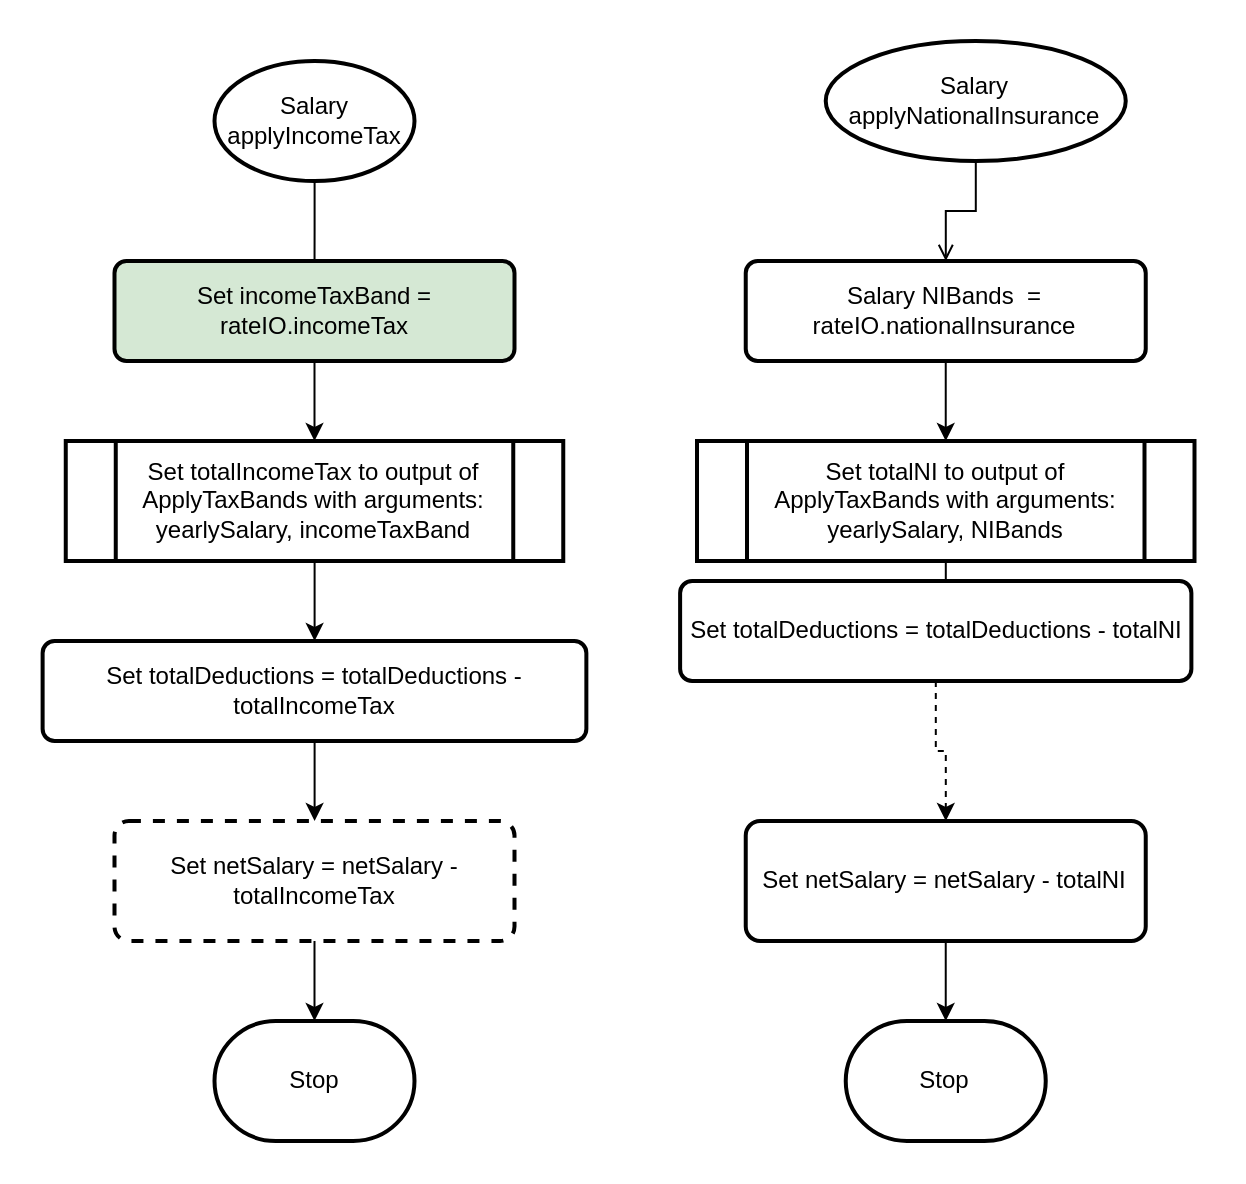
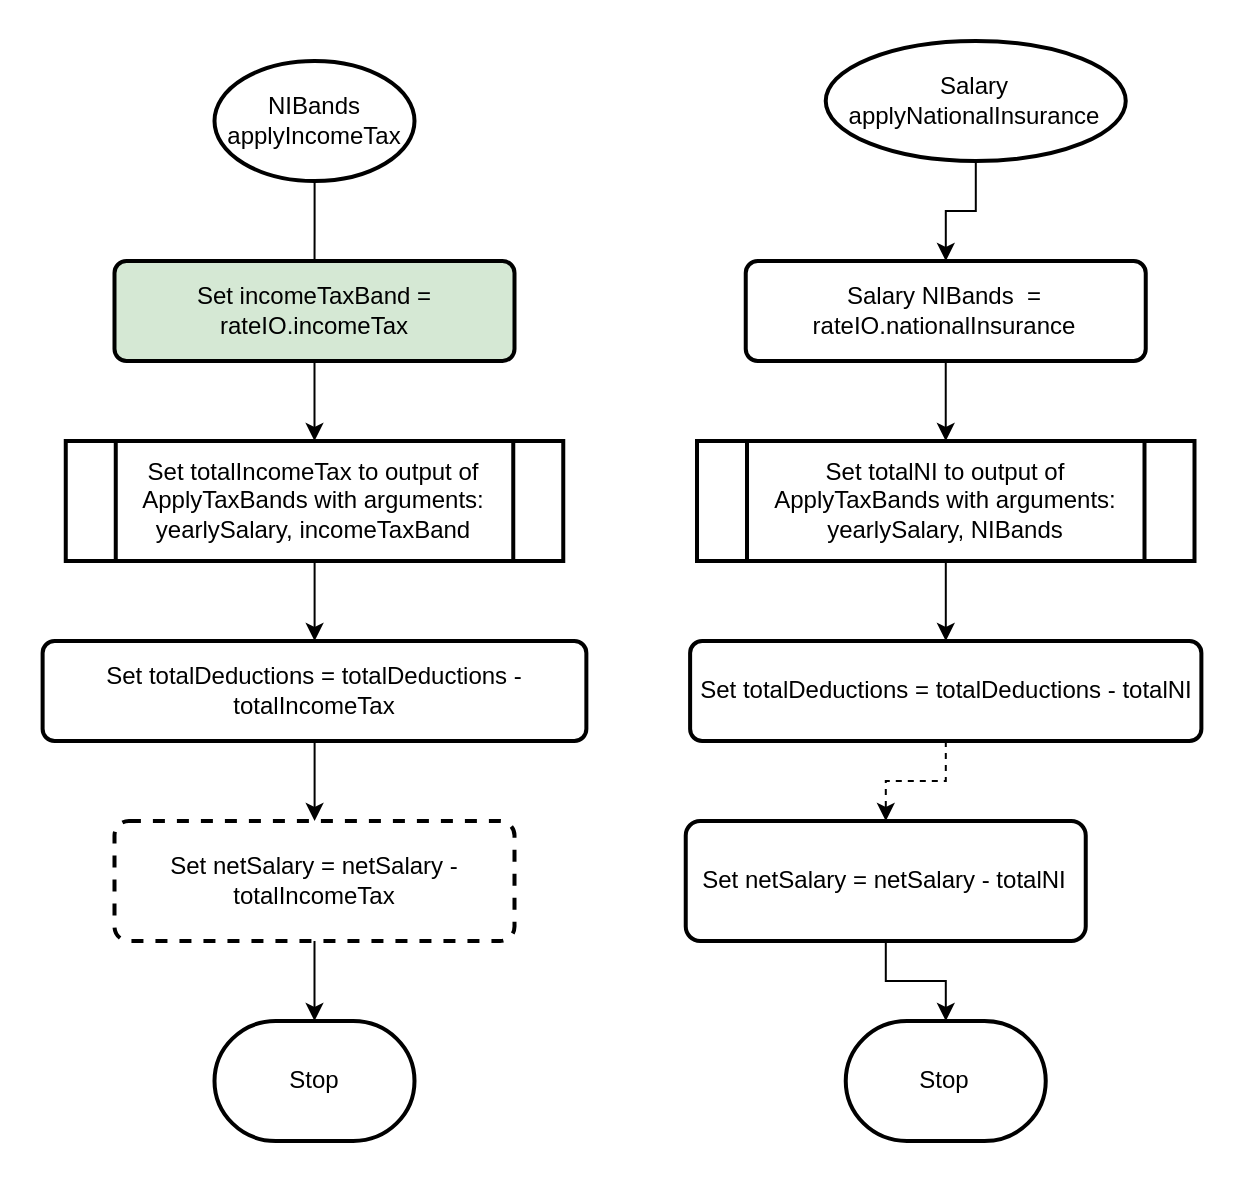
node "Salary applyIncomeTax": label "Salary applyIncomeTax" -> "NIBands applyIncomeTax"
edge "Salary applyNationalInsurance" -> "Salary NIBands = rateIO.nationalInsurance": arrowhead open -> classic
node "Set totalDeductions = totalDeductions - totalNI": moved (936, 631) -> (946, 691)
node "Set netSalary = netSalary - totalNI": moved (946, 881) -> (886, 881)
